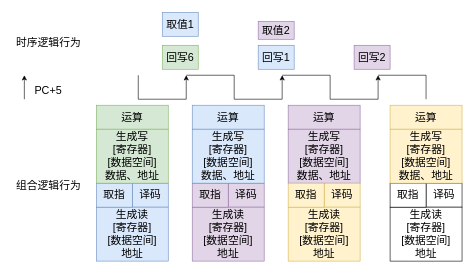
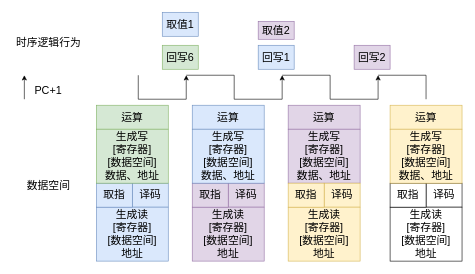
node "PC+5": label "PC+5" -> "PC+1"
node "组合逻辑行为": label "组合逻辑行为" -> "数据空间"
